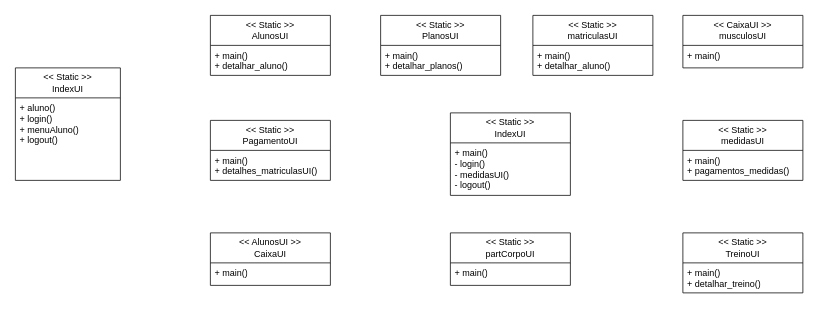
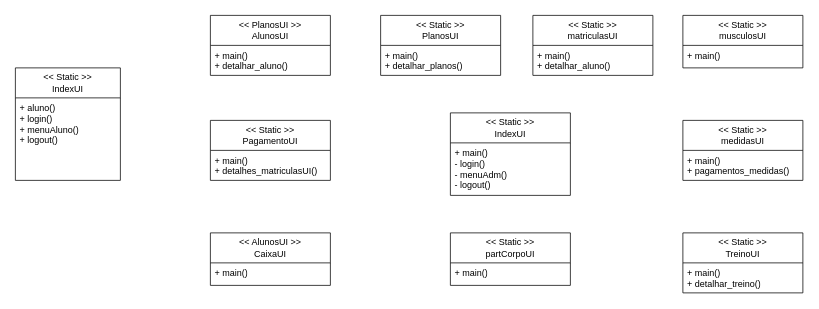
node "<< Static >> AlunosUI": label "<< Static >> AlunosUI" -> "<< PlanosUI >> AlunosUI"
node "<< CaixaUI >> musculosUI": label "<< CaixaUI >> musculosUI" -> "<< Static >> musculosUI"
node "+ main() - login() - medidasUI() - logout()": label "+ main() - login() - medidasUI() - logout()" -> "+ main() - login() - menuAdm() - logout()"
